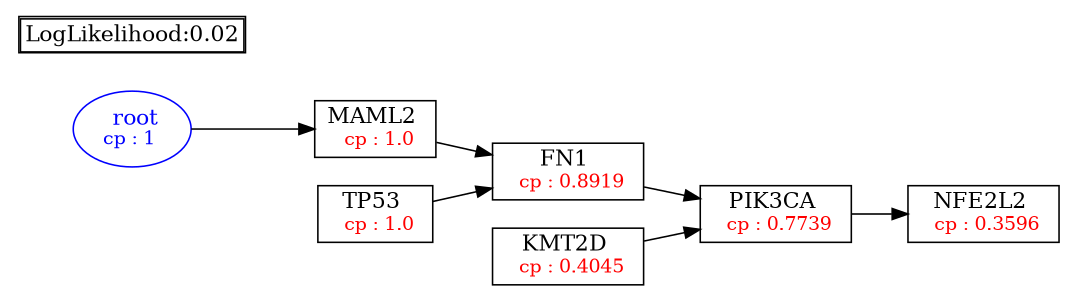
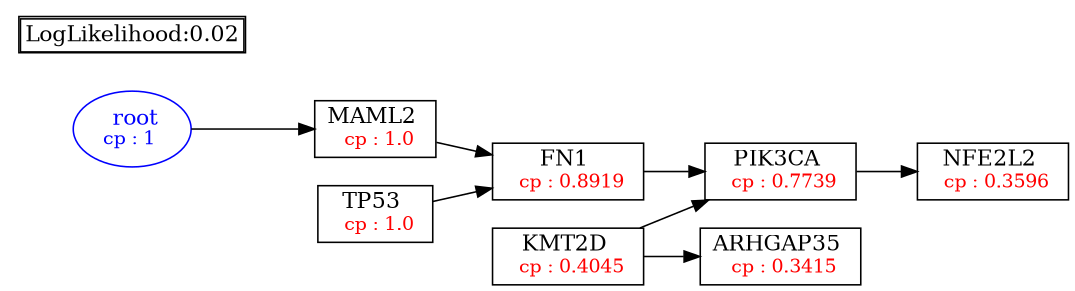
node "ARHGAP35": added
